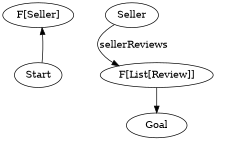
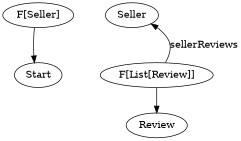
edge "Seller" -> "F[List[Review]]": reversed
edge "Start" -> "F[Seller]": reversed
node "Goal": label "Goal" -> "Review"
